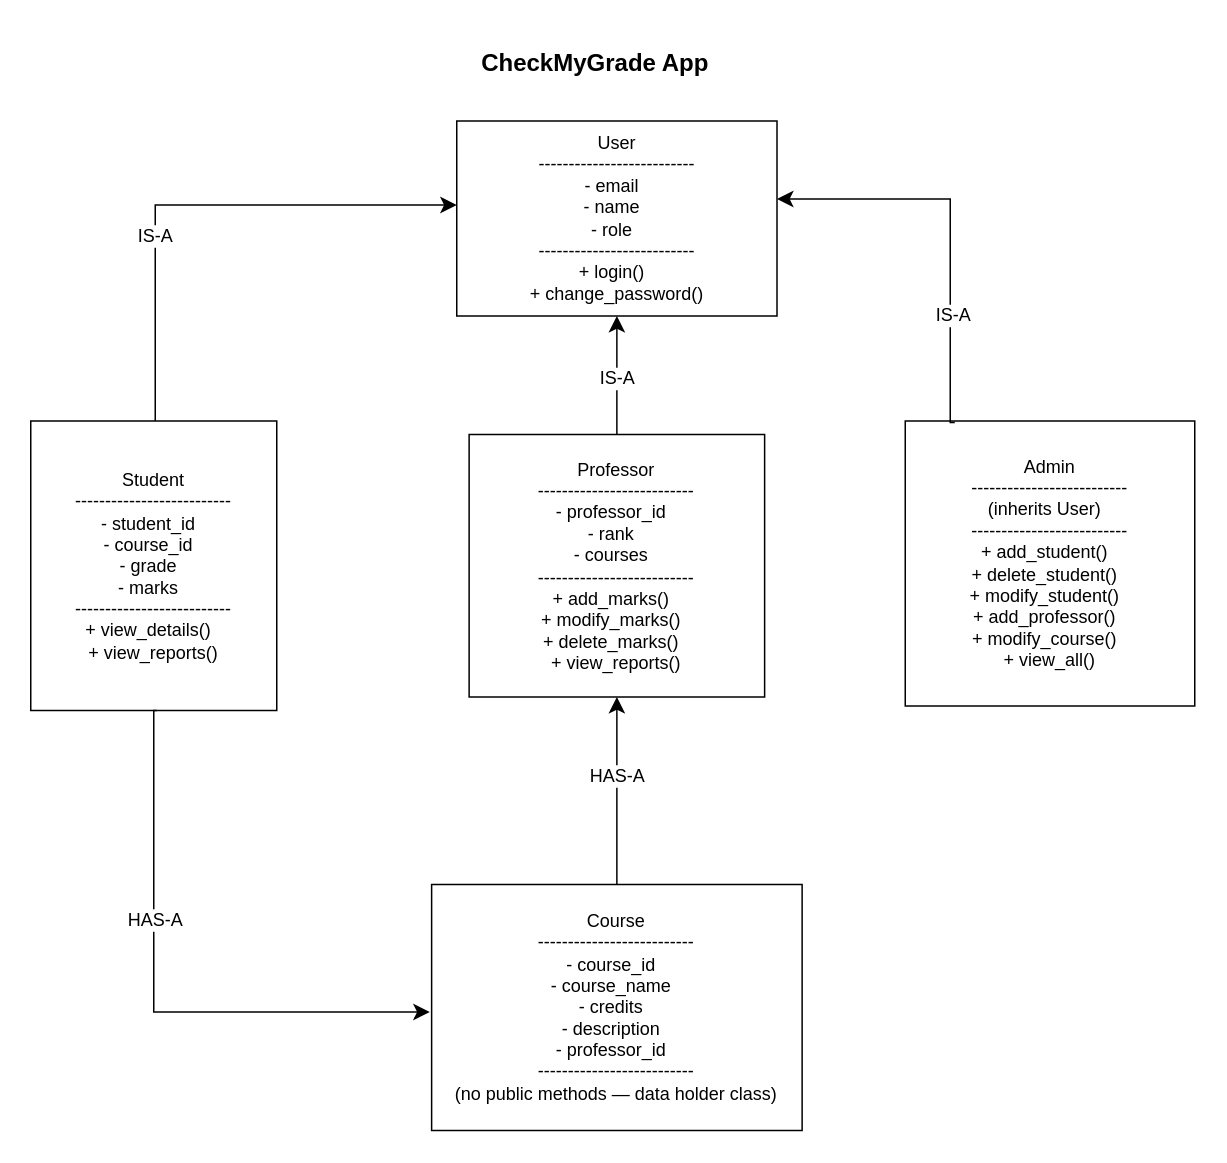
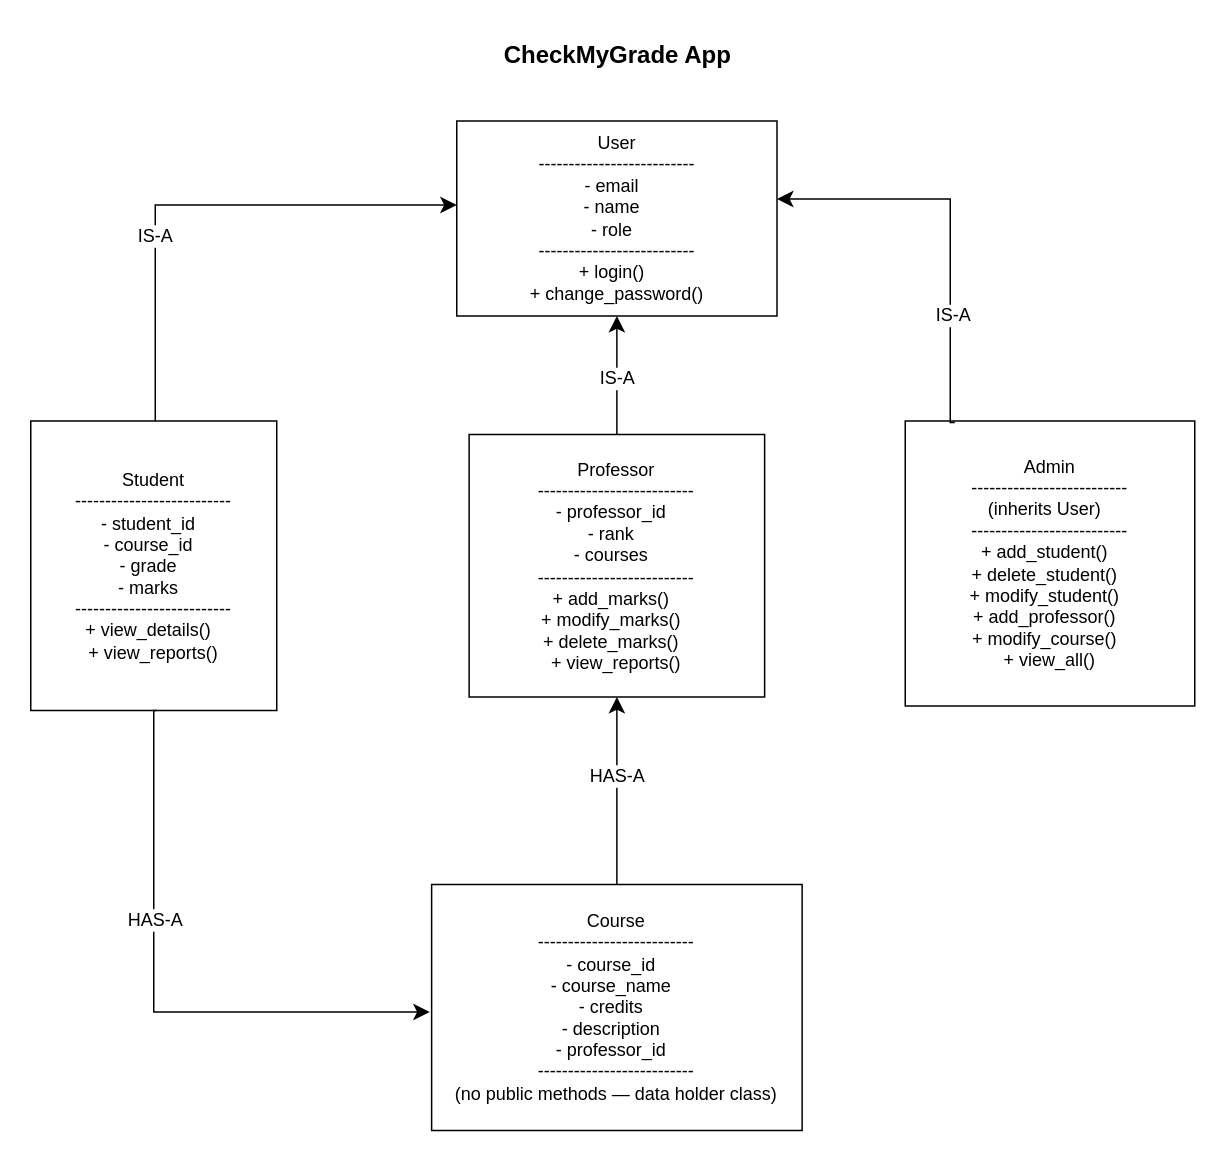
node "CheckMyGrade App": moved (594, 62) -> (617, 54)
